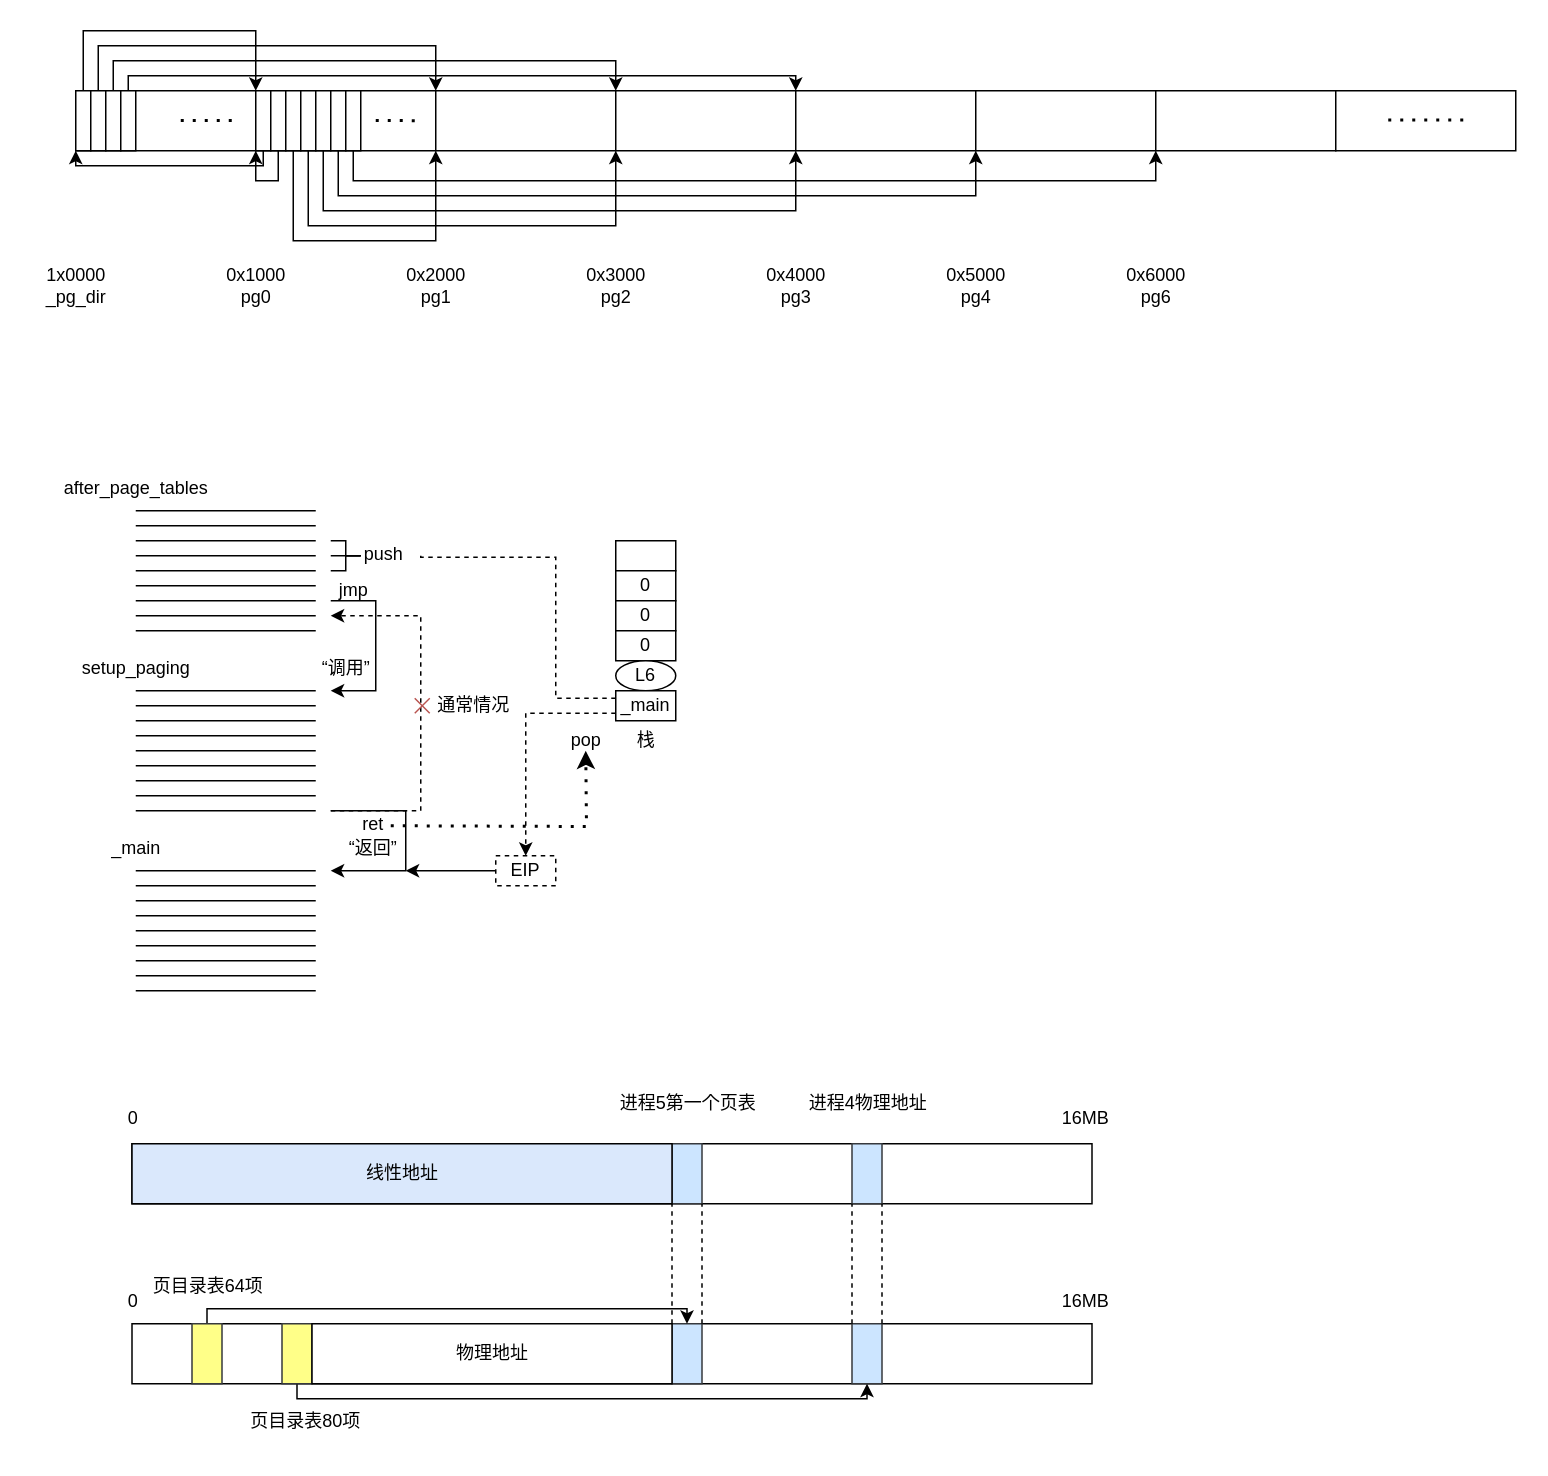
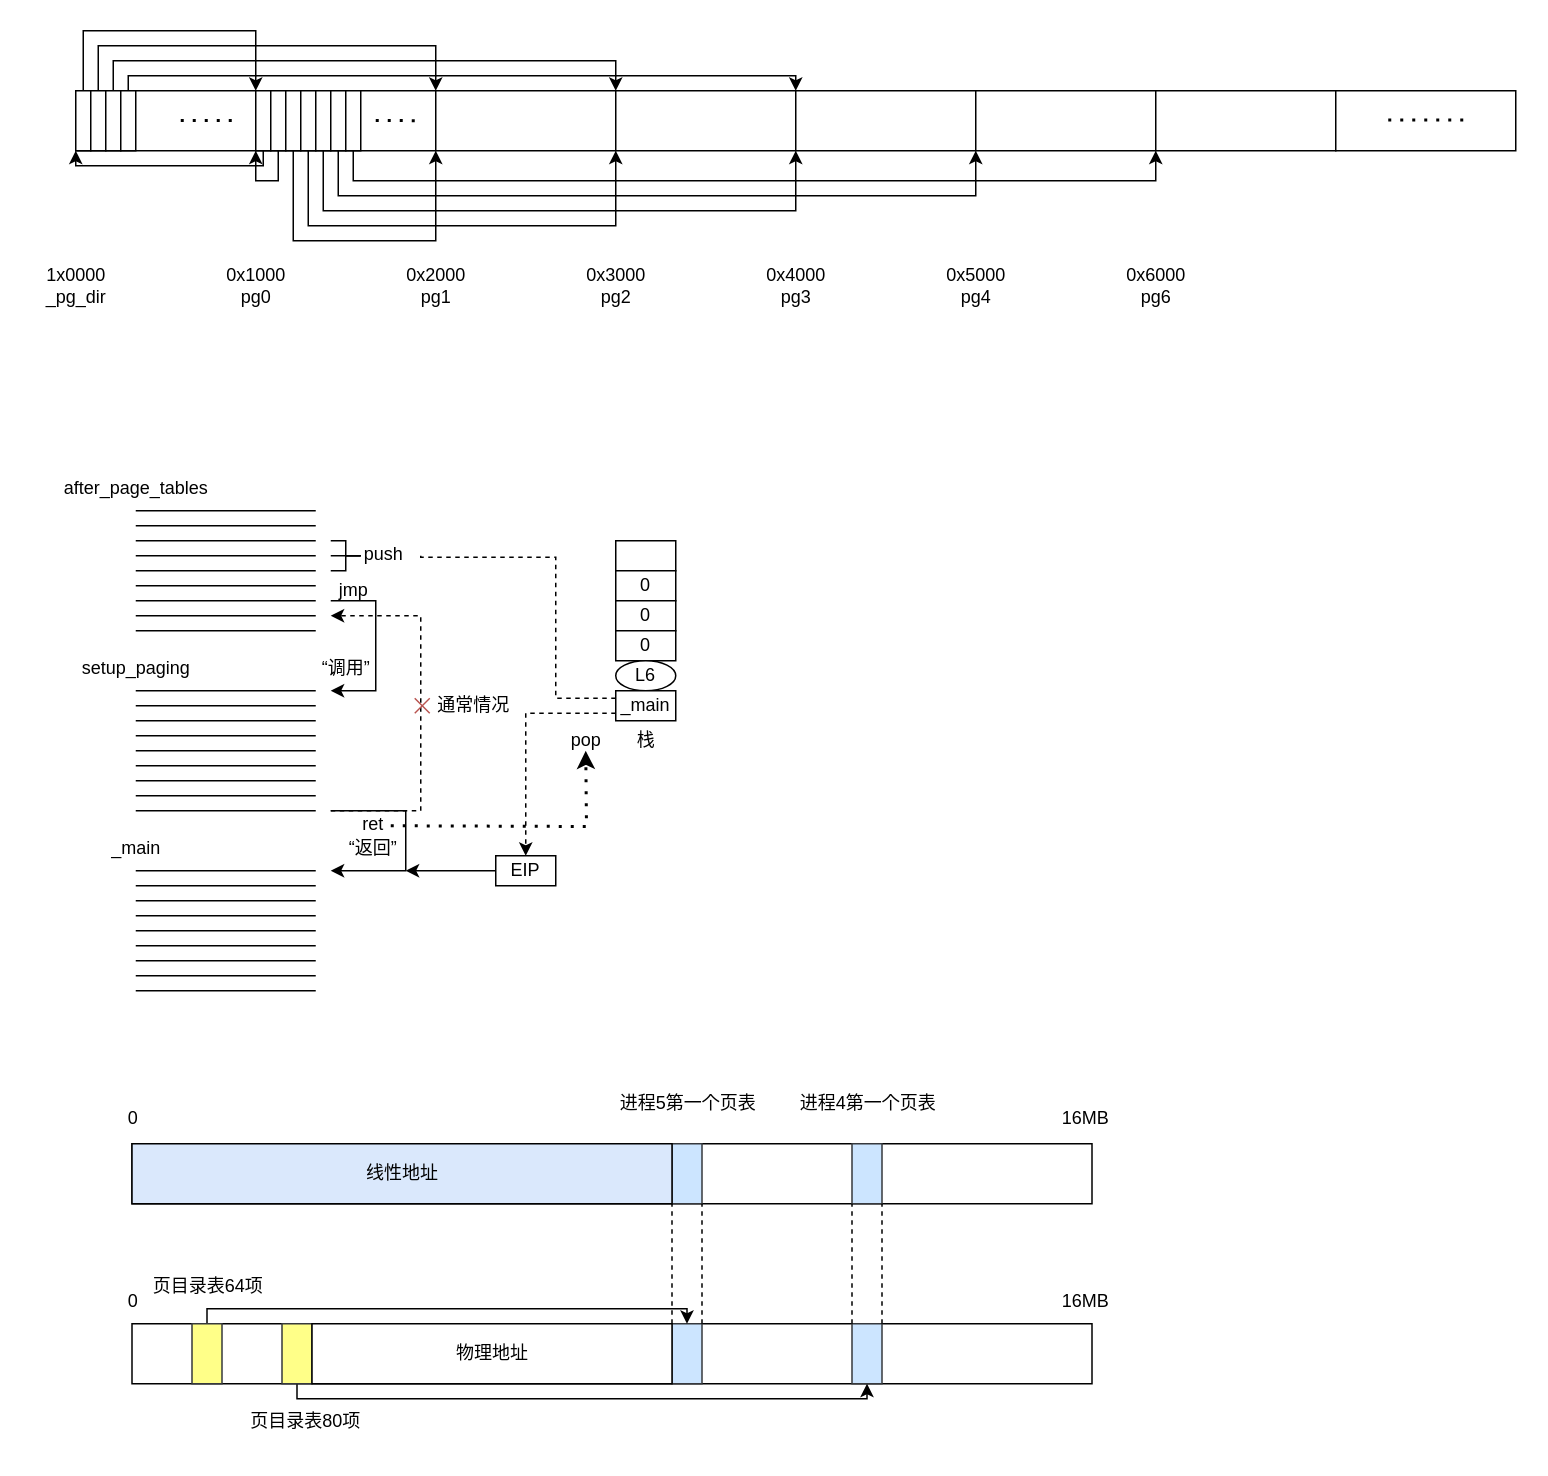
node "EIP": style dashed -> solid
node "进程4物理地址": label "进程4物理地址" -> "进程4第一个页表"
